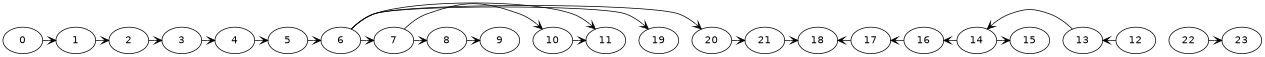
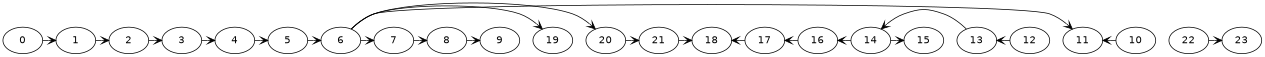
edge "7" -> "10": removed
